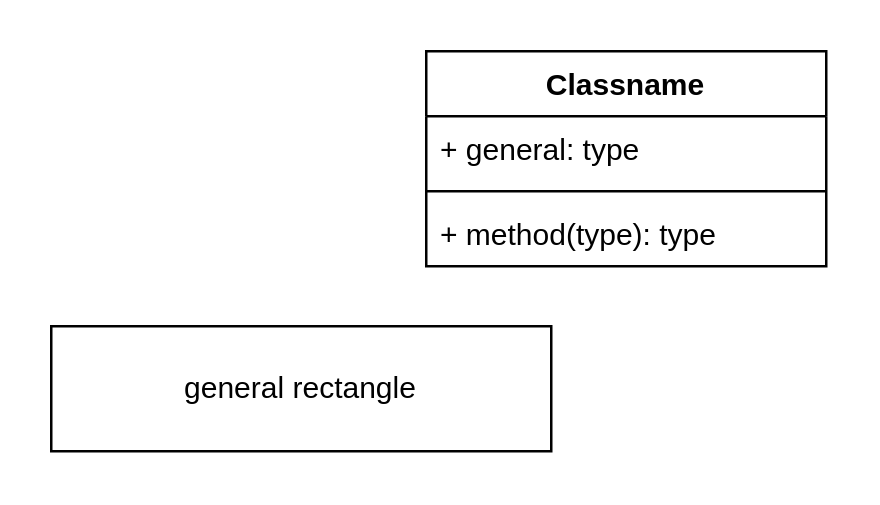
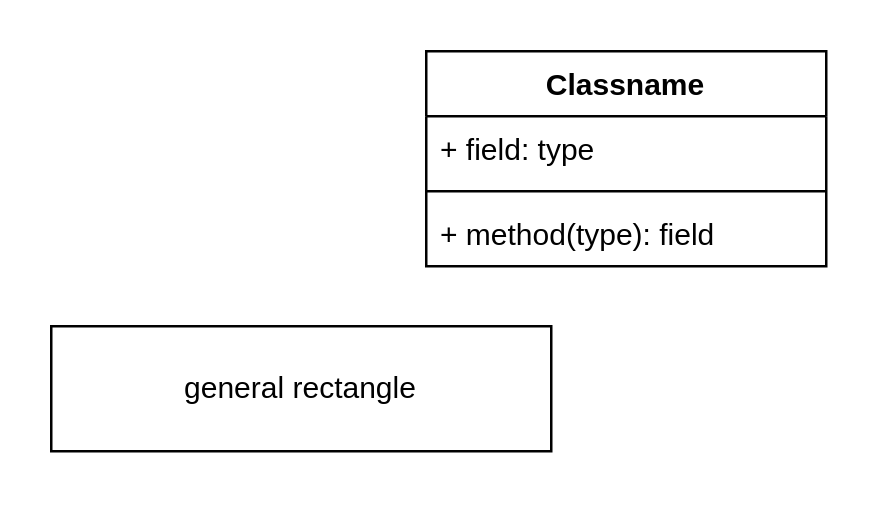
node "+ general: type": label "+ general: type" -> "+ field: type"
node "+ method(type): type": label "+ method(type): type" -> "+ method(type): field"
